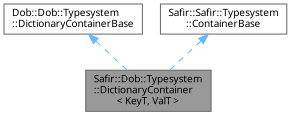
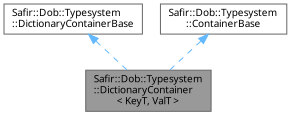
node "Dob::Dob::Typesystem ::DictionaryContainerBase": label "Dob::Dob::Typesystem ::DictionaryContainerBase" -> "Safir::Dob::Typesystem ::DictionaryContainerBase"
node "Safir::Safir::Typesystem ::ContainerBase": label "Safir::Safir::Typesystem ::ContainerBase" -> "Safir::Dob::Typesystem ::ContainerBase"
